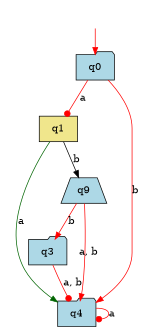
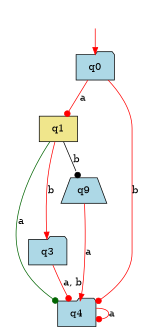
edge "q1" -> "q9": arrowhead normal -> dot
edge "q0" -> "q4": arrowhead normal -> dot
edge "q9" -> "q3": now "q1" -> "q3"
edge "q1" -> "q4": arrowhead normal -> dot
edge "q9" -> "q4": label "a, b" -> "a"
